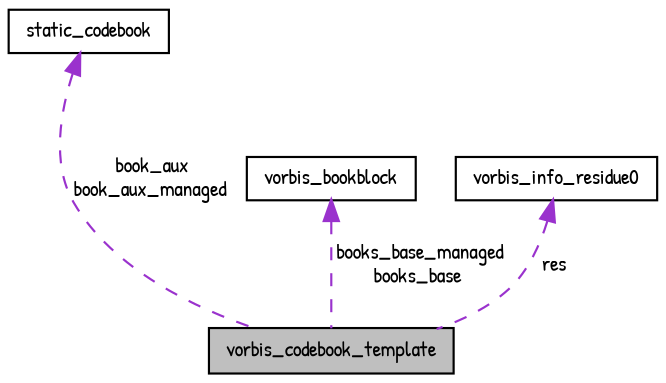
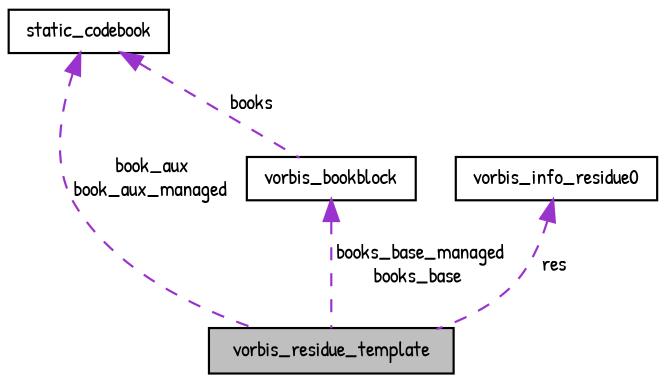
edge "vorbis_bookblock" -> "static_codebook": added, label "books"
node "vorbis_codebook_template": label "vorbis_codebook_template" -> "vorbis_residue_template"
